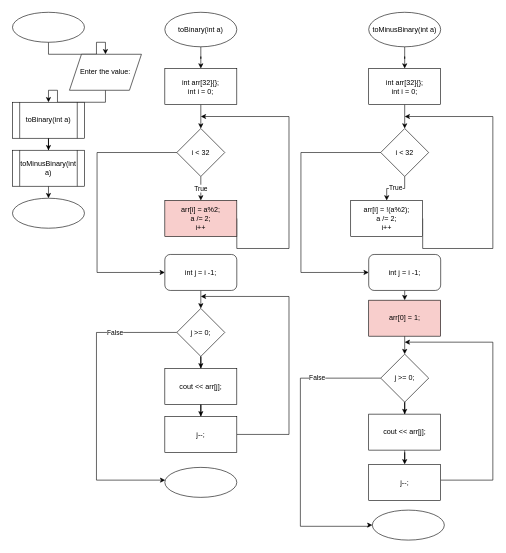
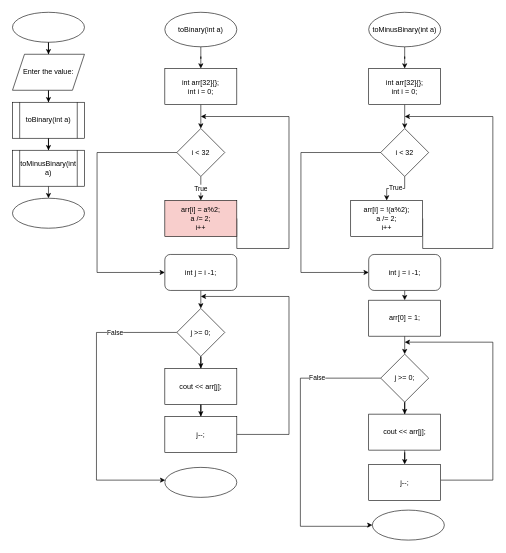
node "Enter the value:": moved (105, 72) -> (48, 72)
node "arr[0] = 1;": fillcolor #f8cecc -> #ffffff
